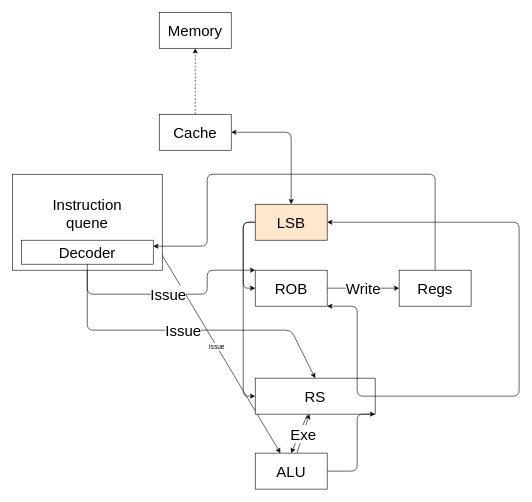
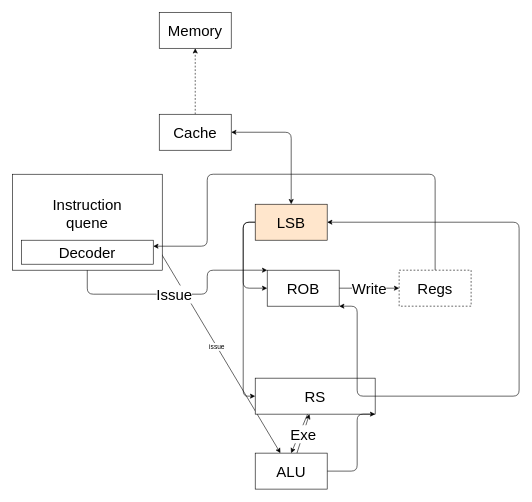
node "ROB": moved (291, 288) -> (303, 288)
node "Regs": style solid -> dashed
edge "Decoder" -> "RS": removed, label "Issue"
